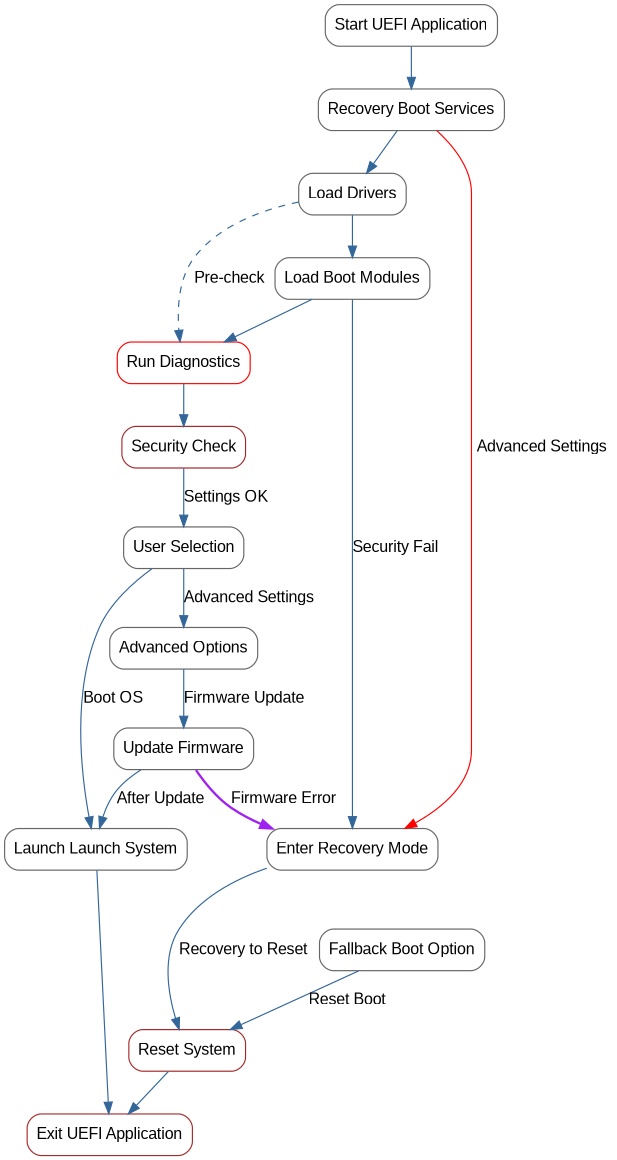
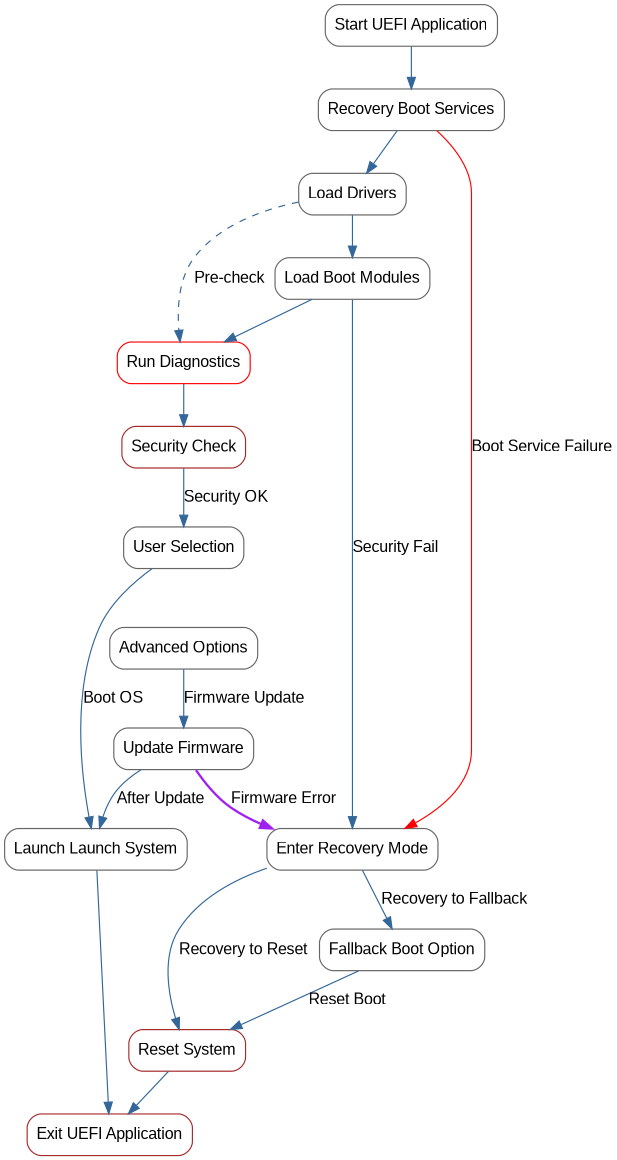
edge "Recovery Boot Services" -> "Enter Recovery Mode": label "Advanced Settings" -> "Boot Service Failure"
edge "Security Check" -> "User Selection": label "Settings OK" -> "Security OK"
edge "User Selection" -> "Advanced Options": removed, label "Advanced Settings"
edge "Enter Recovery Mode" -> "Fallback Boot Option": added, label "Recovery to Fallback"
